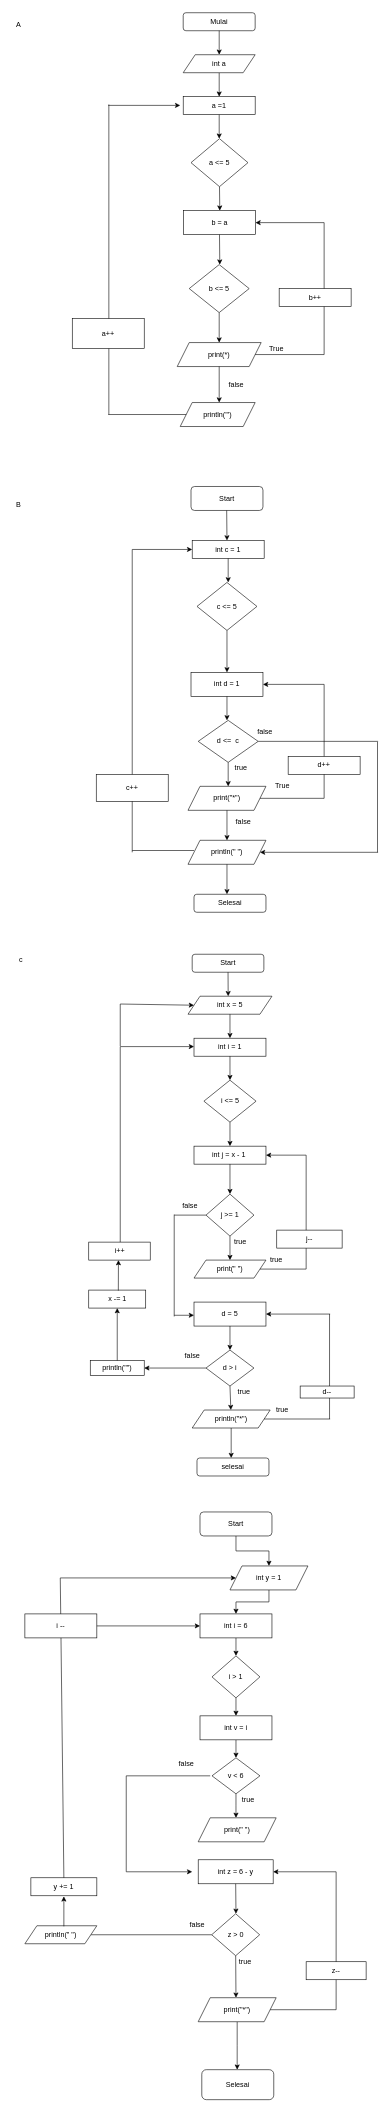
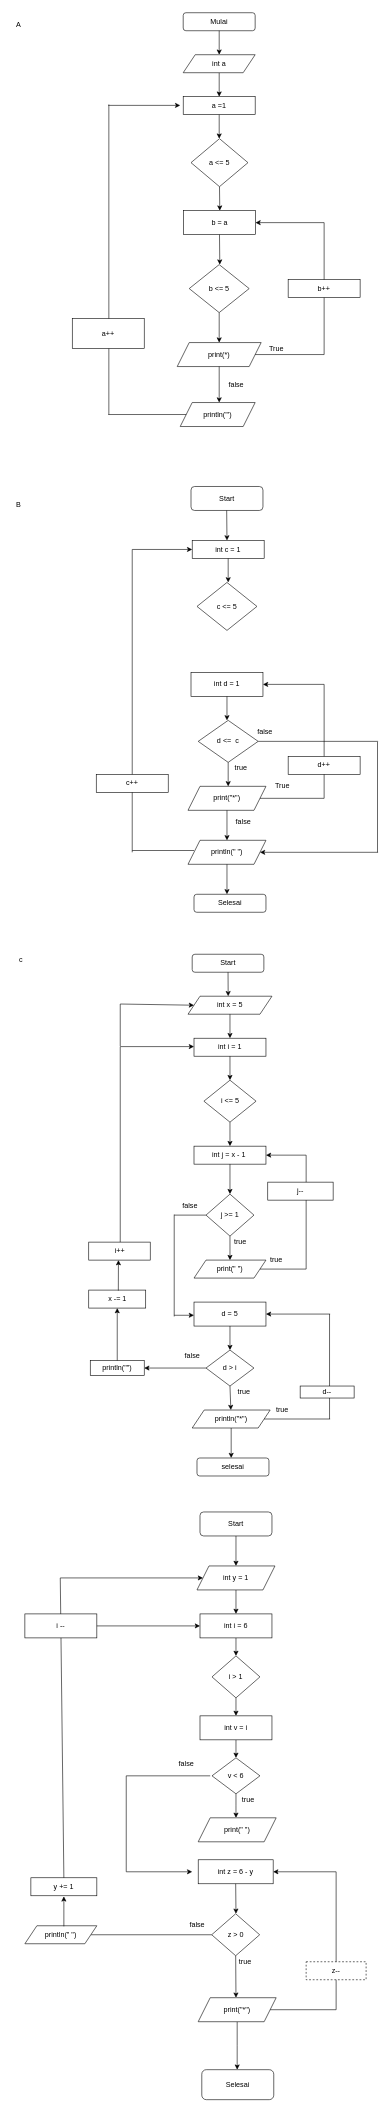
node "b++": moved (315, 297) -> (324, 288)
edge "c <= 5" -> "int d = 1": removed
node "c++": size 72x27 -> 72x18
node "j--": moved (310, 1239) -> (301, 1191)
node "int y = 1": moved (269, 1578) -> (236, 1578)
node "z--": style solid -> dashed
